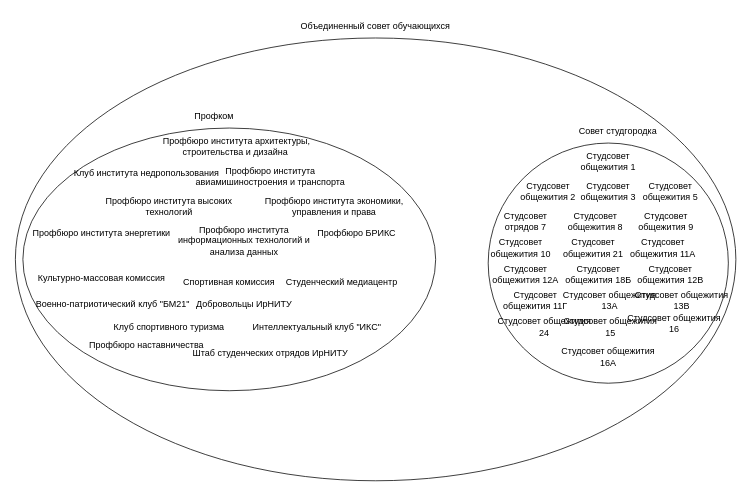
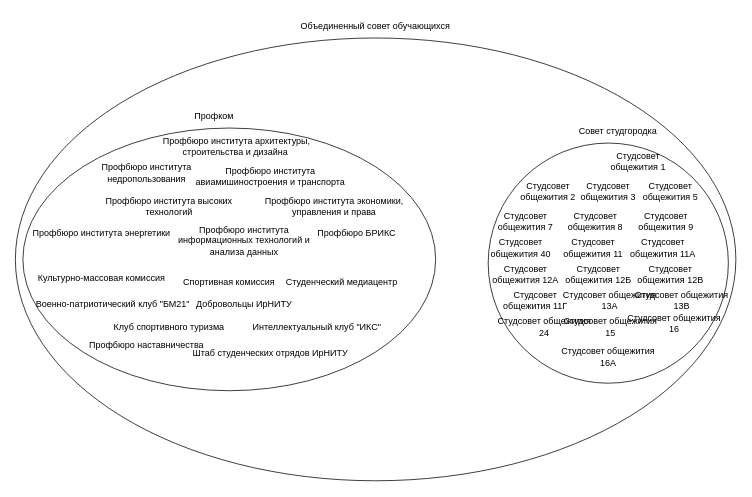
node "Студсовет общежития 1": moved (608, 162) -> (638, 162)
node "Клуб института недропользования": label "Клуб института недропользования" -> "Профбюро института недропользования"
node "Студсовет отрядов 7": label "Студсовет отрядов 7" -> "Студсовет общежития 7"
node "Студсовет общежития 10": label "Студсовет общежития 10" -> "Студсовет общежития 40"
node "Студсовет общежития 21": label "Студсовет общежития 21" -> "Студсовет общежития 11"
node "Студсовет общежития 18Б": label "Студсовет общежития 18Б" -> "Студсовет общежития 12Б"
